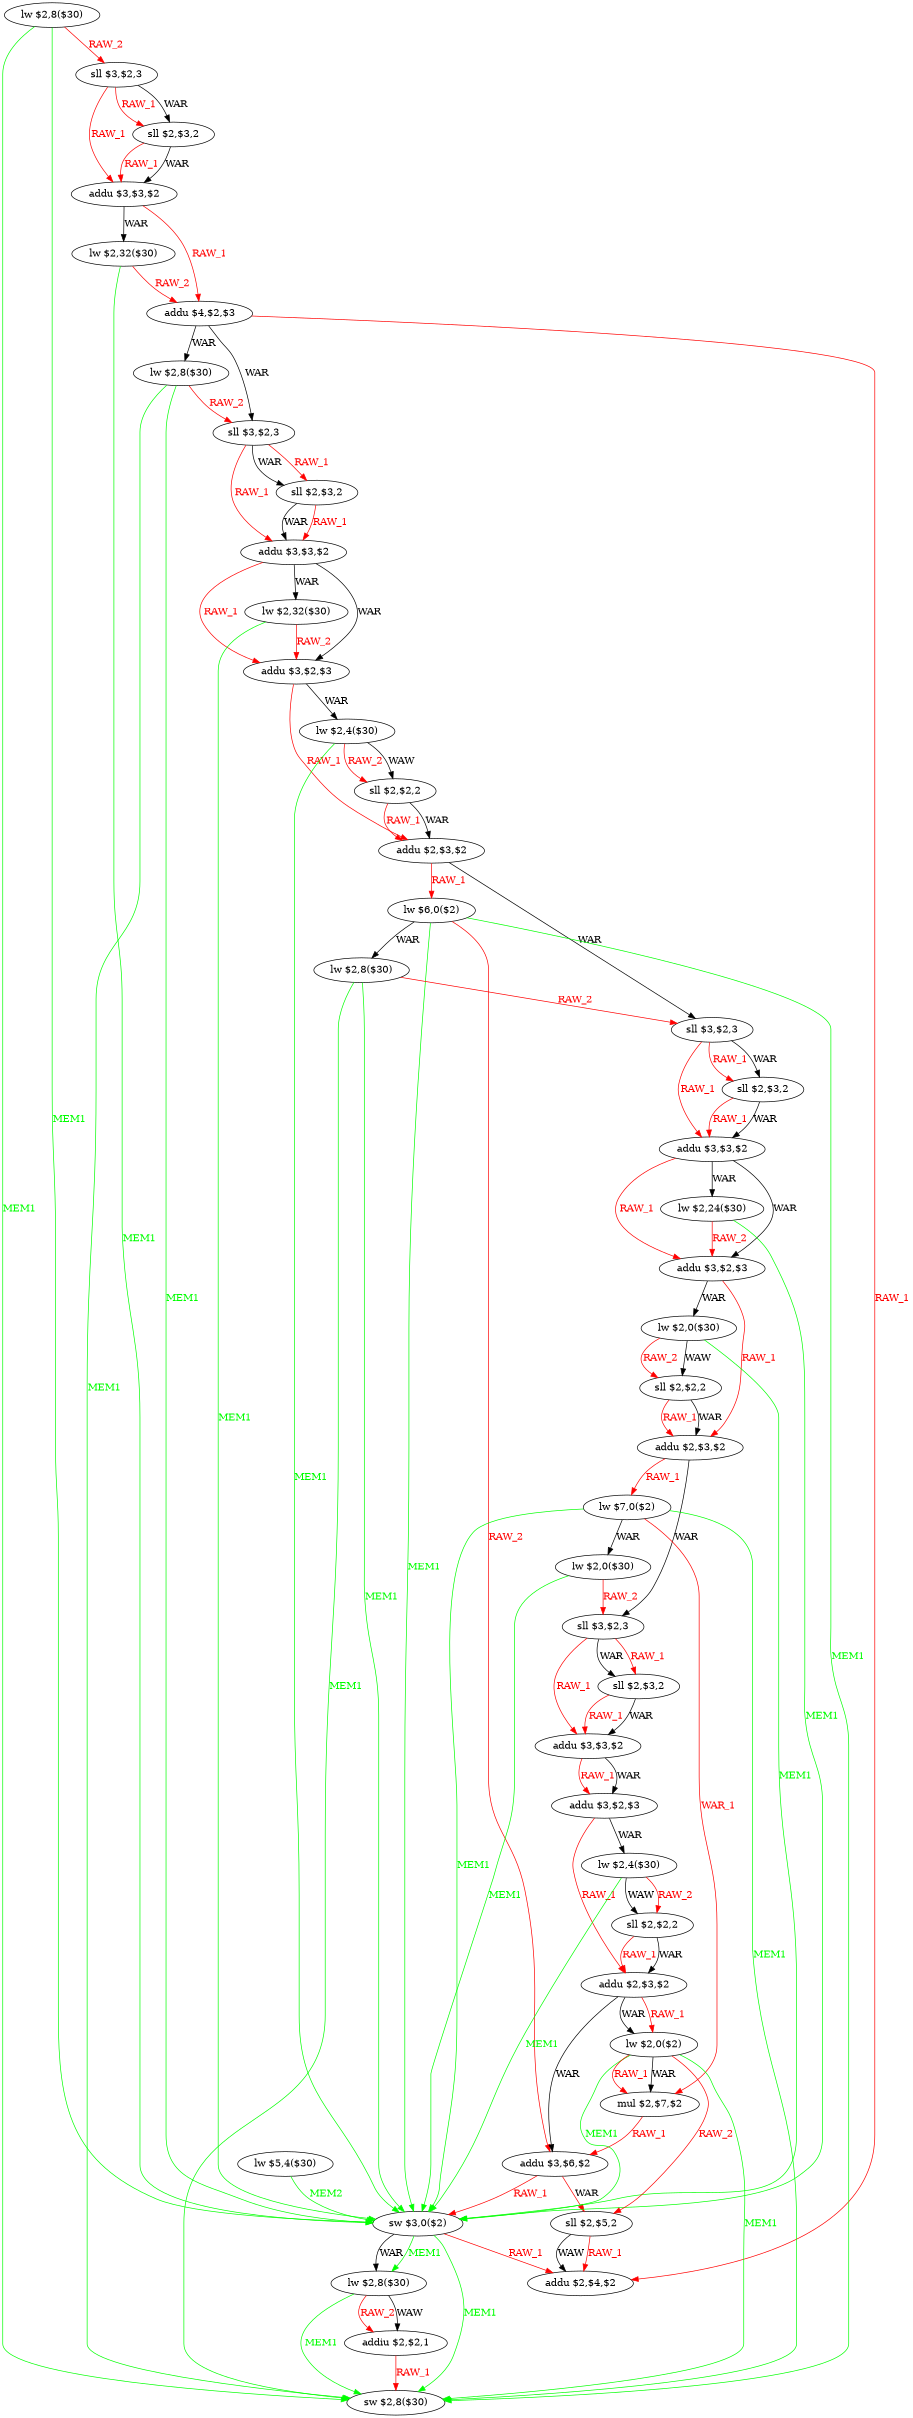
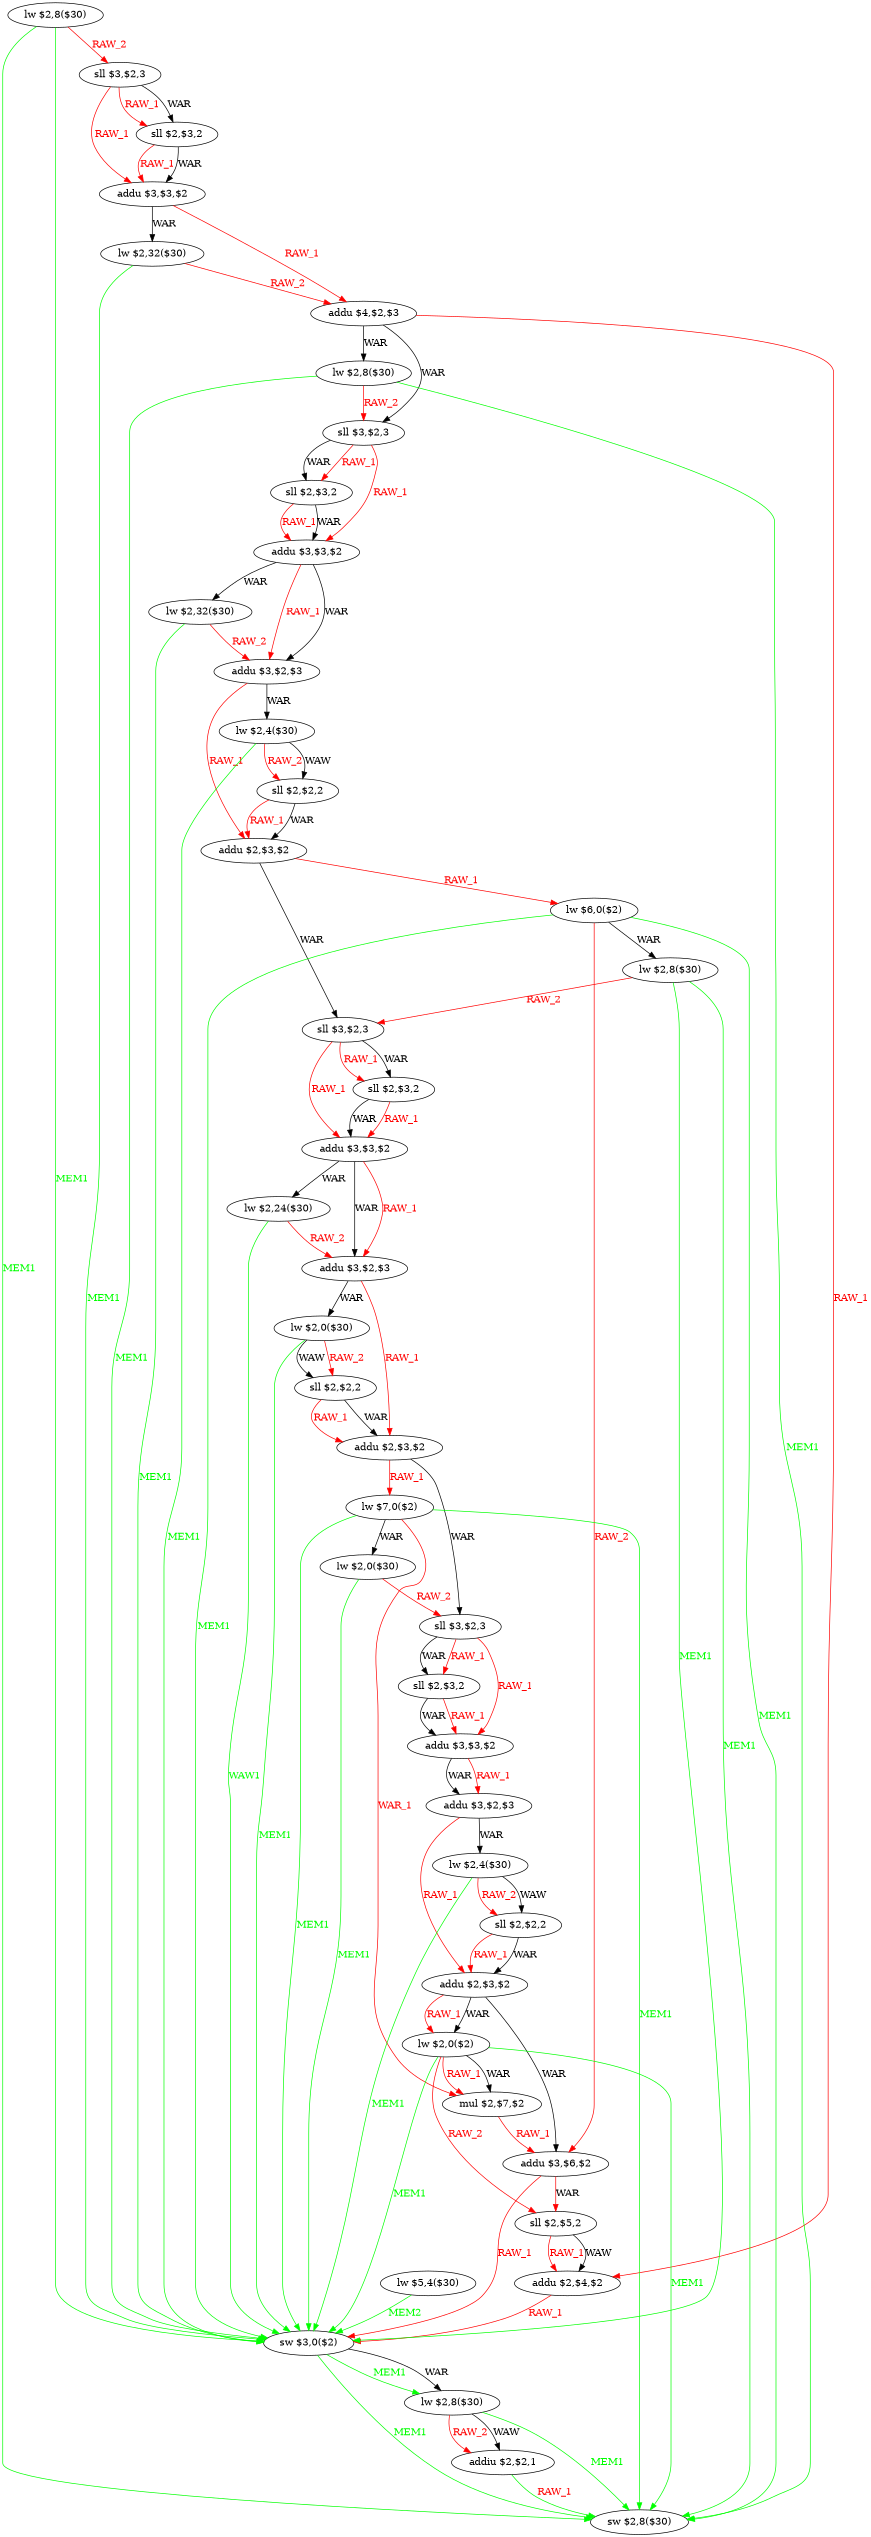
edge "lw $2,24($30)" -> "sw $3,0($2)": label "MEM1" -> "WAW1"
edge "sw $3,0($2)" -> "addu $2,$4,$2": reversed
edge "addiu $2,$2,1" -> "sw $2,8($30)": color red -> green
